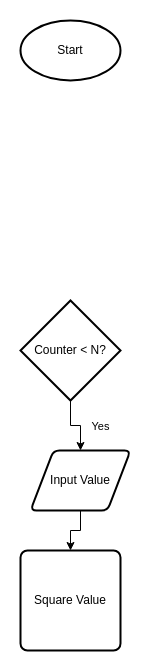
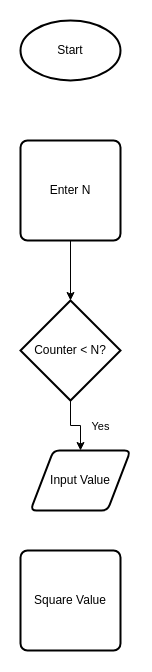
node "Enter N": added
edge "Enter N" -> "Counter < N?": added
edge "Input Value" -> "Square Value": removed
